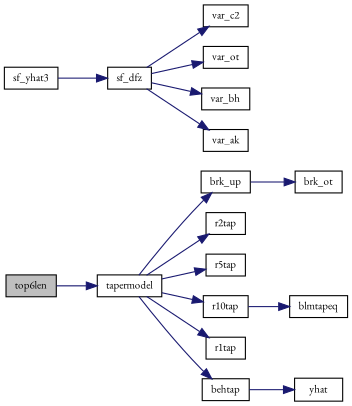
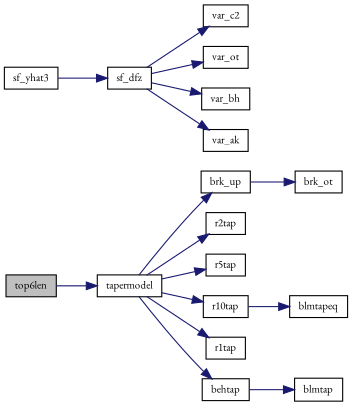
node "yhat": label "yhat" -> "blmtap"
